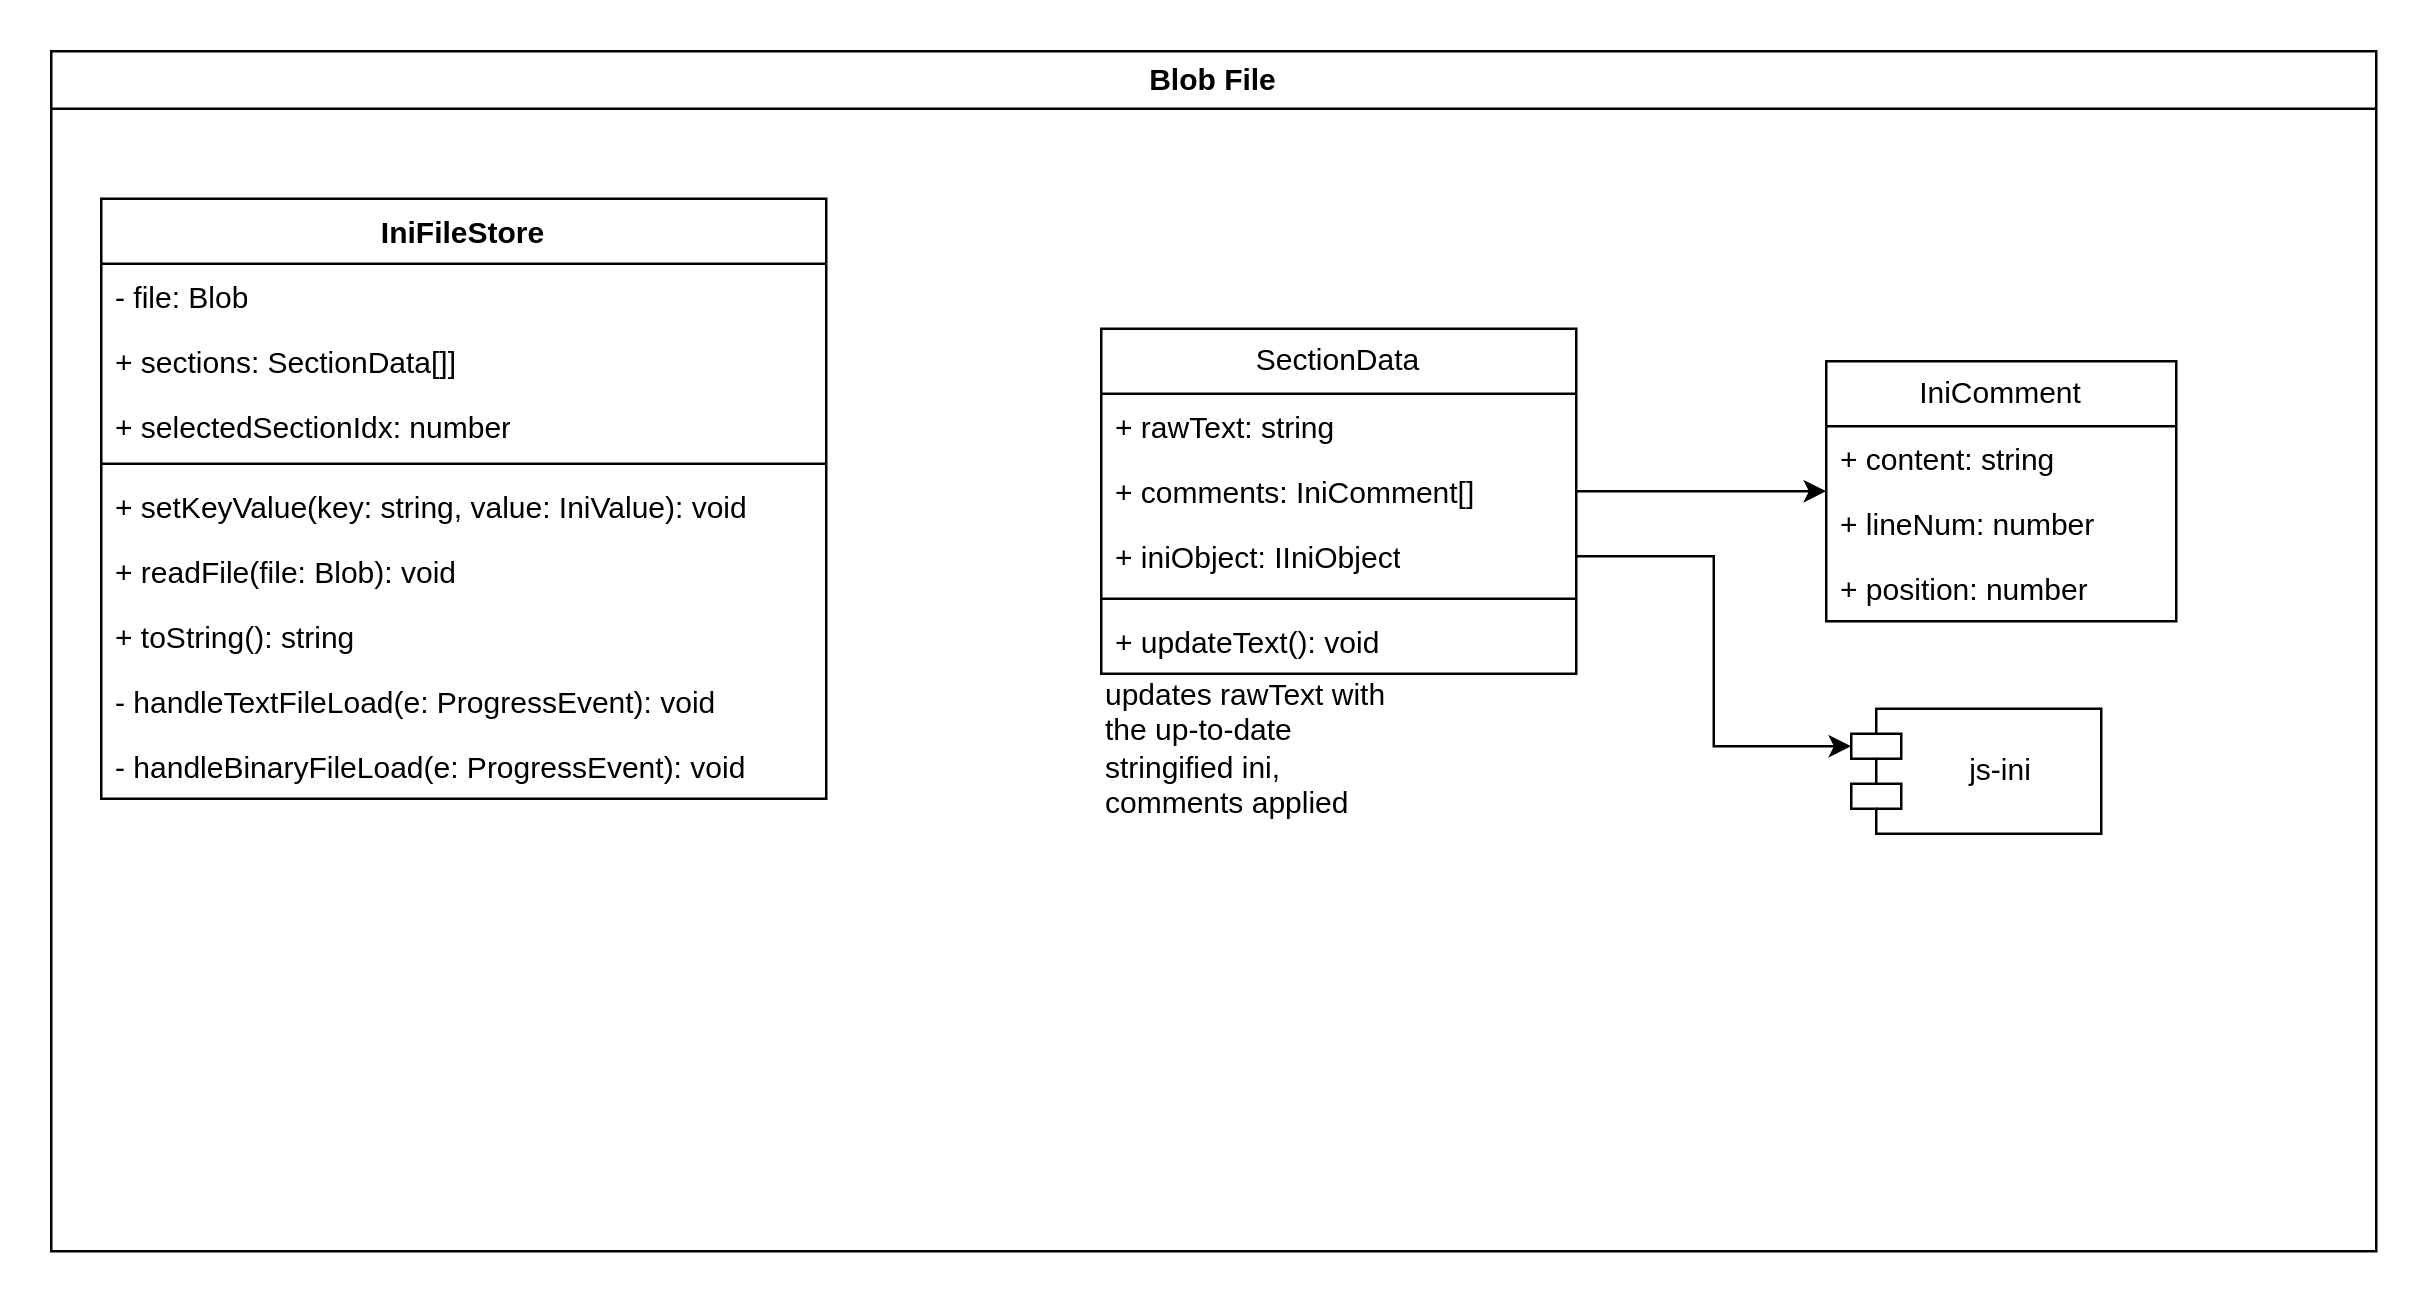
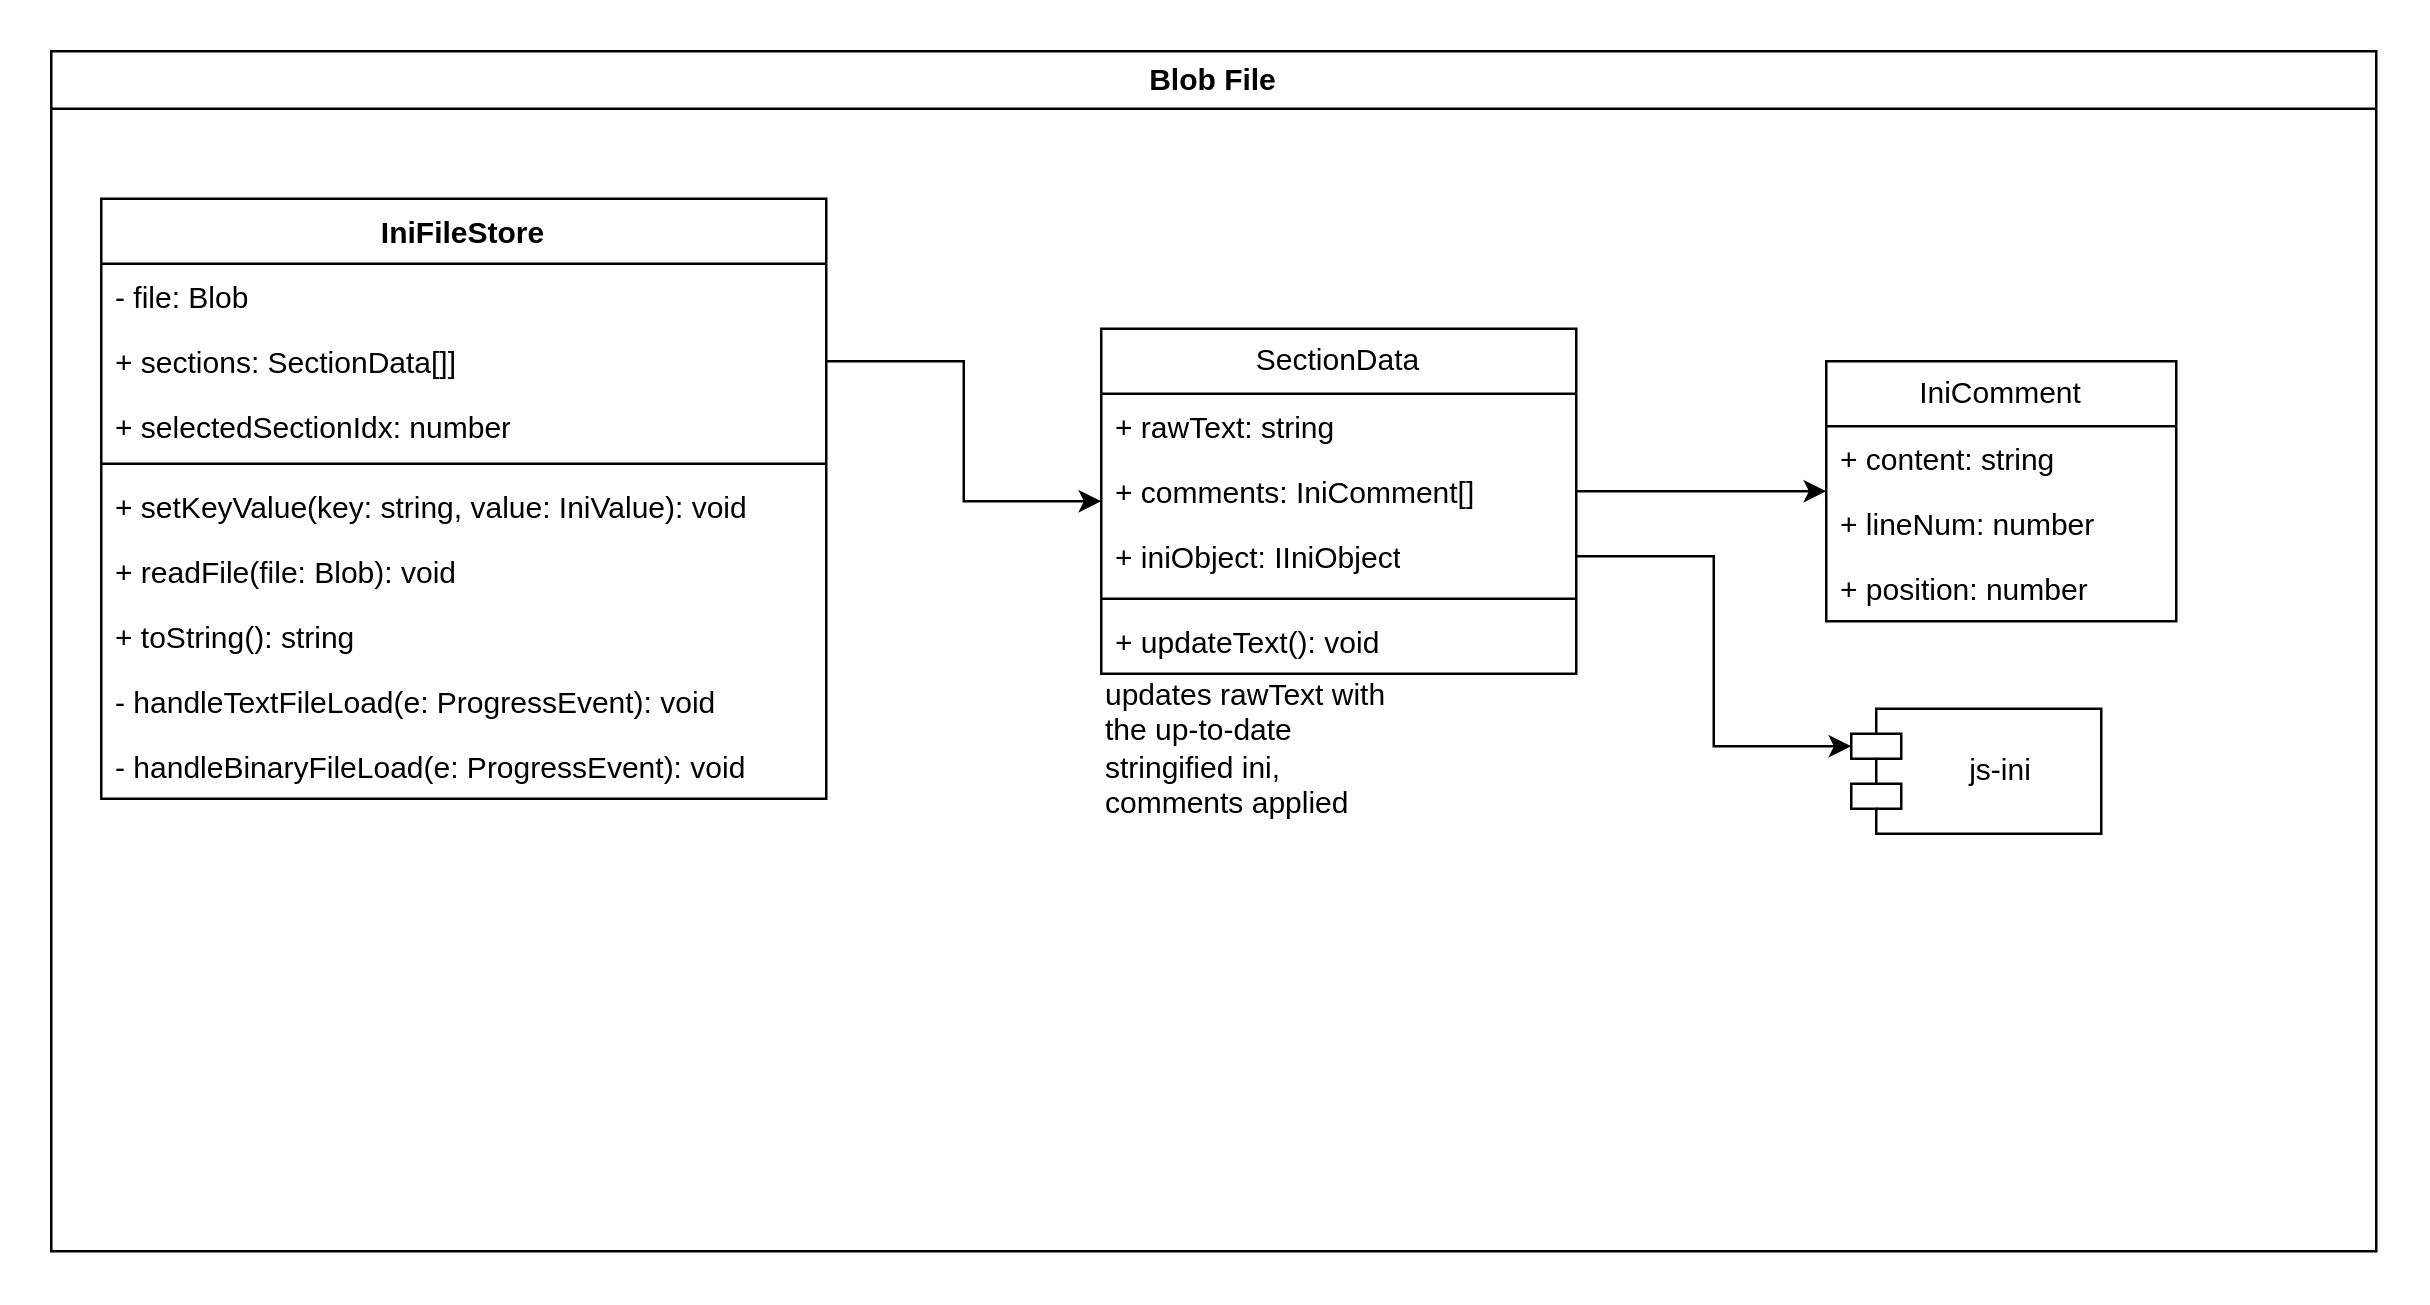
edge "+ sections: SectionData[]]" -> "SectionData": added
